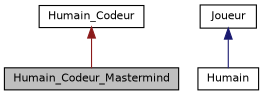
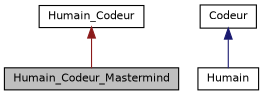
node "Joueur": label "Joueur" -> "Codeur"
